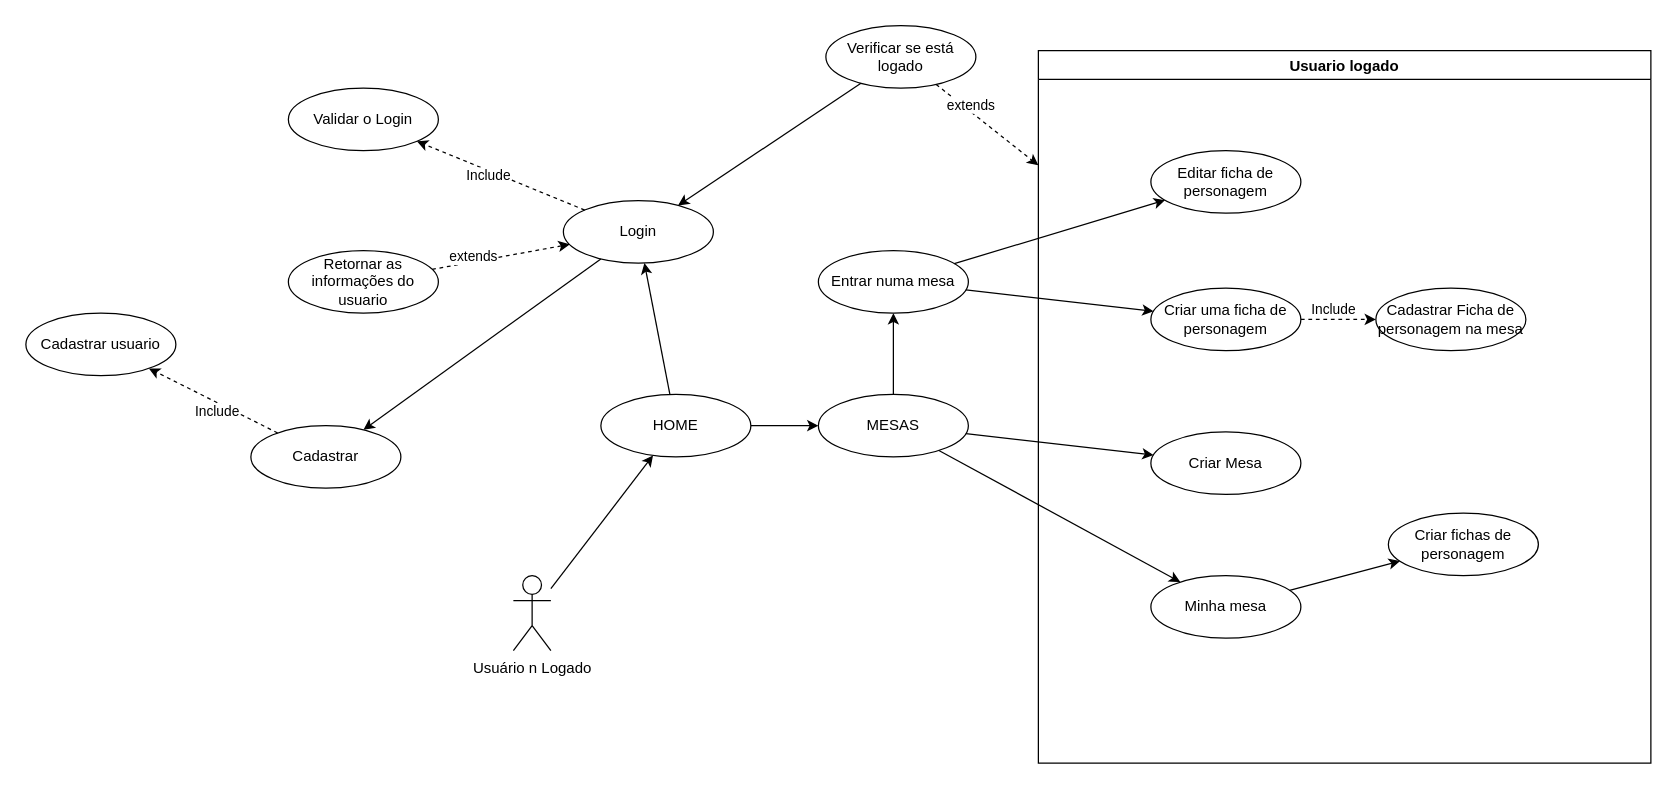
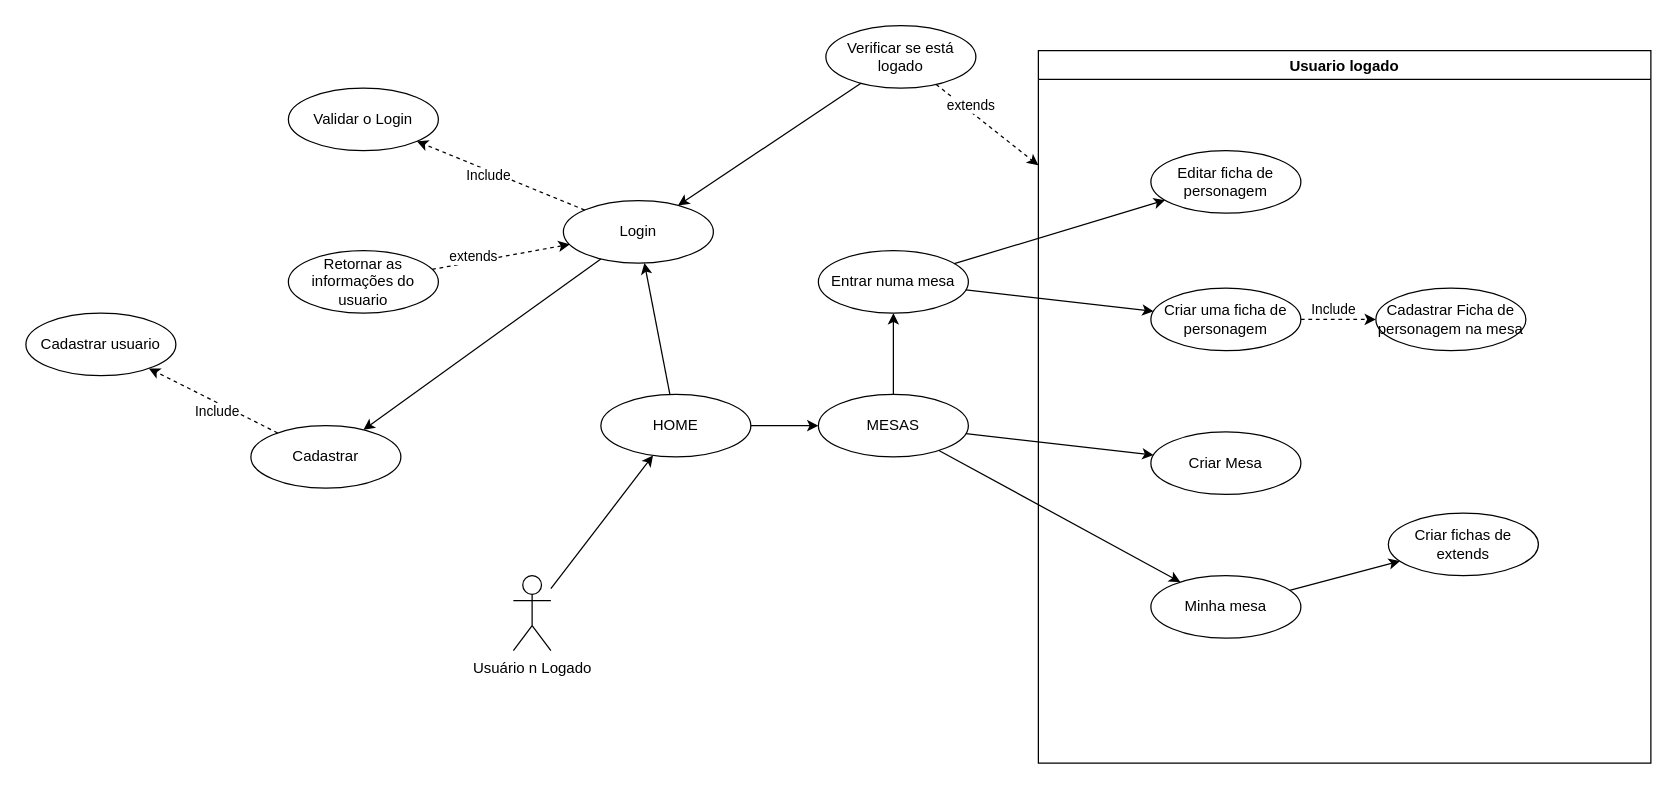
node "Criar fichas de personagem": label "Criar fichas de personagem" -> "Criar fichas de extends"
